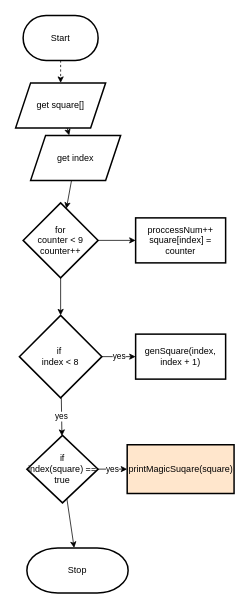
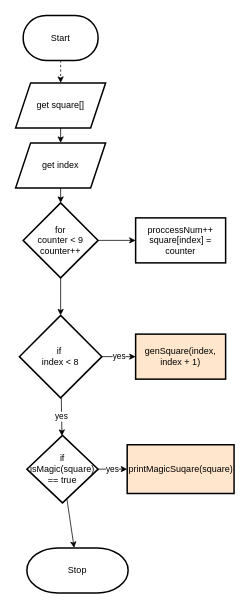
node "get index": moved (75, 158) -> (60, 165)
node "genSquare(index, index + 1)": fillcolor #ffffff -> #ffe6cc
node "if index(square) == true": label "if index(square) == true" -> "if isMagic(square) == true"
